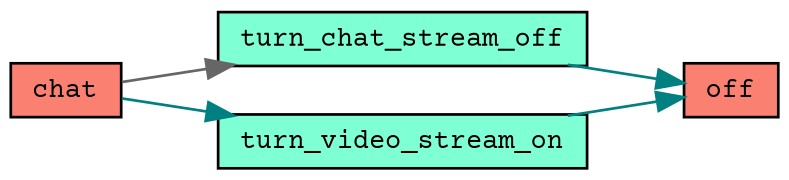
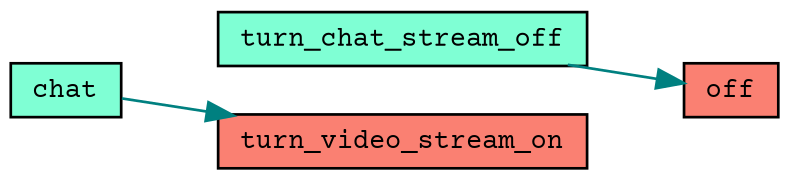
edge "chat" -> "turn_chat_stream_off": removed
node "chat": fillcolor salmon -> aquamarine
edge "turn_video_stream_on" -> "off": removed
node "turn_video_stream_on": fillcolor aquamarine -> salmon
